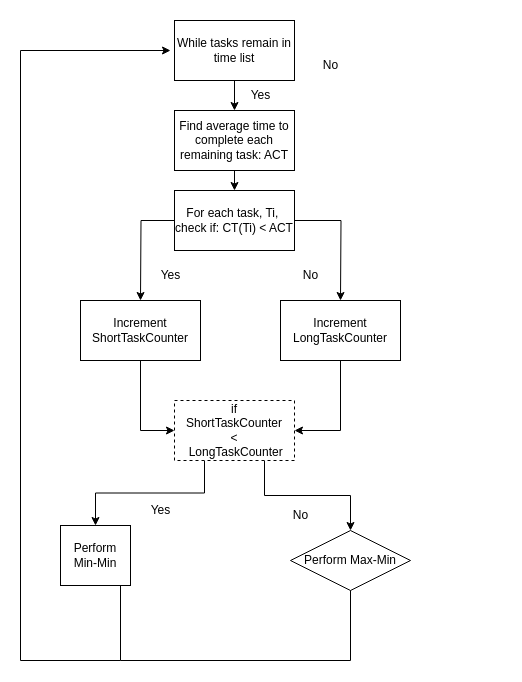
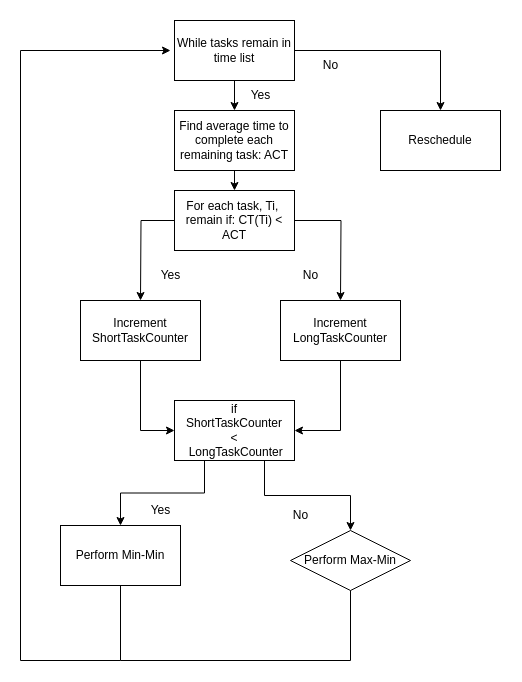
edge "While tasks remain in time list" -> "Reschedule": added
node "Reschedule": added
node "For each task, Ti, check if: CT(Ti) < ACT": label "For each task, Ti, check if: CT(Ti) < ACT" -> "For each task, Ti, remain if: CT(Ti) < ACT"
node "if ShortTaskCounter < LongTaskCounter": style dashed -> solid
node "Perform Min-Min": size 70x60 -> 120x60
